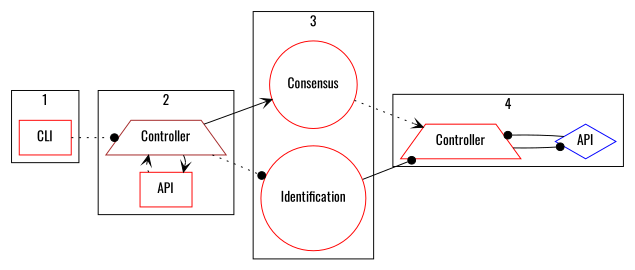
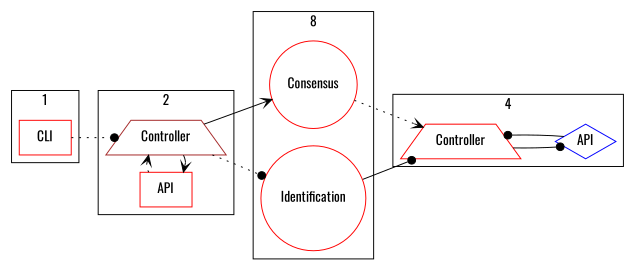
cluster "3": label "3" -> "8"
